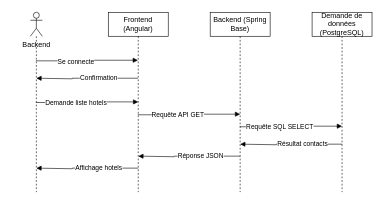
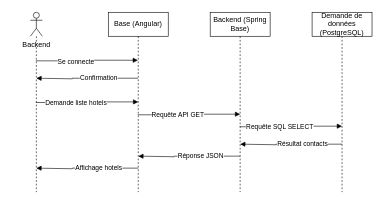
node "Frontend (Angular)": label "Frontend (Angular)" -> "Base (Angular)"
